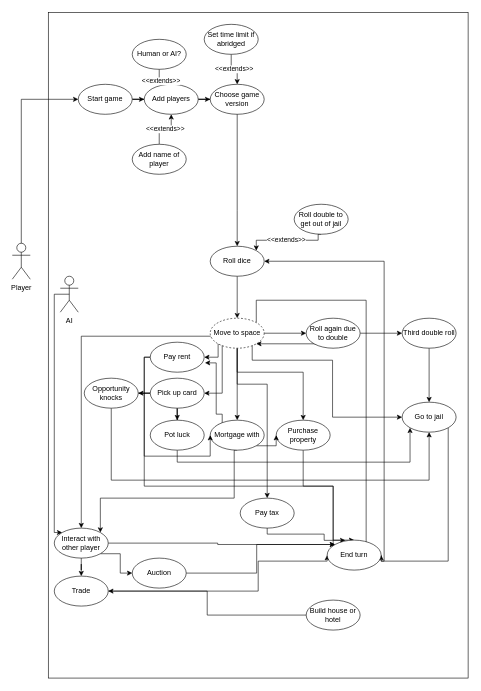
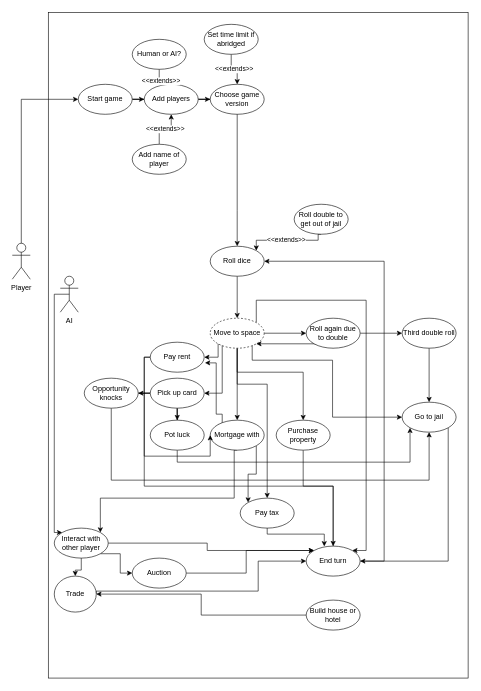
edge "Move to space" -> "Interact with other player": removed
edge "Mortgage with" -> "Purchase property": now "Mortgage with" -> "Pay tax"
node "End turn": moved (354, 555) -> (333, 561)
node "Trade": size 54x30 -> 42x36
